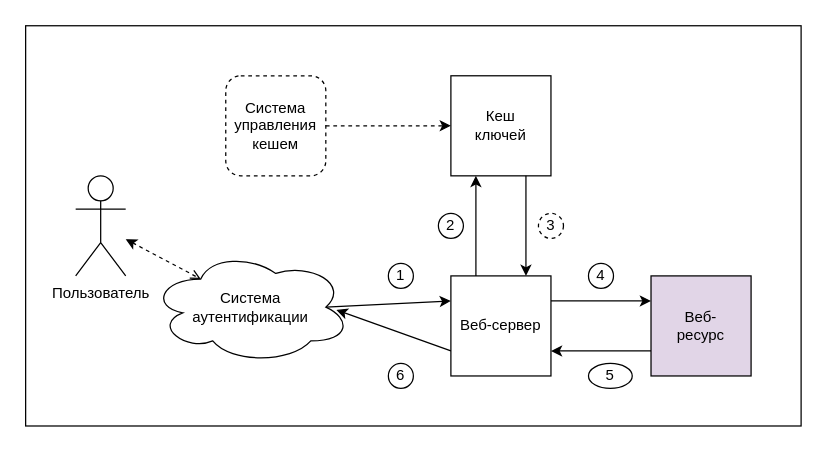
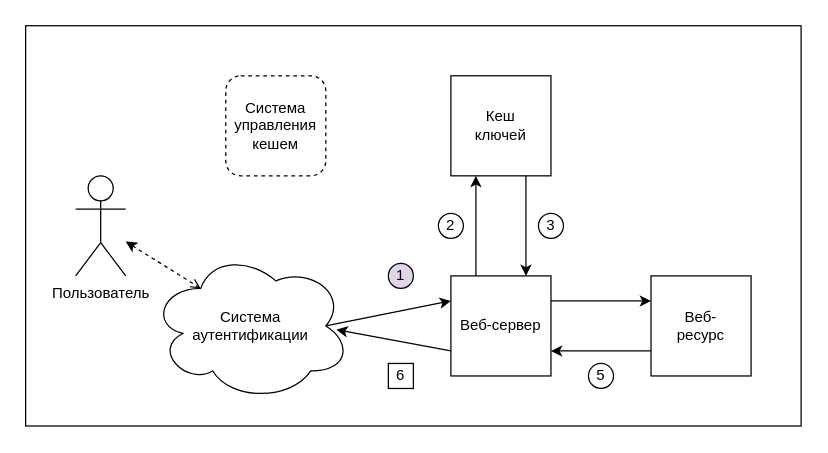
edge "Система управления кешем" -> "Кеш ключей": removed
node "3": style dashed -> solid
node "1": fillcolor #ffffff -> #e1d5e7
node "4": removed
node "Система аутентификации": size 200x113 -> 200x150
node "Веб- ресурс": fillcolor #e1d5e7 -> #ffffff
node "6": shape ellipse -> rectangle
node "5": size 44x25 -> 25x25
